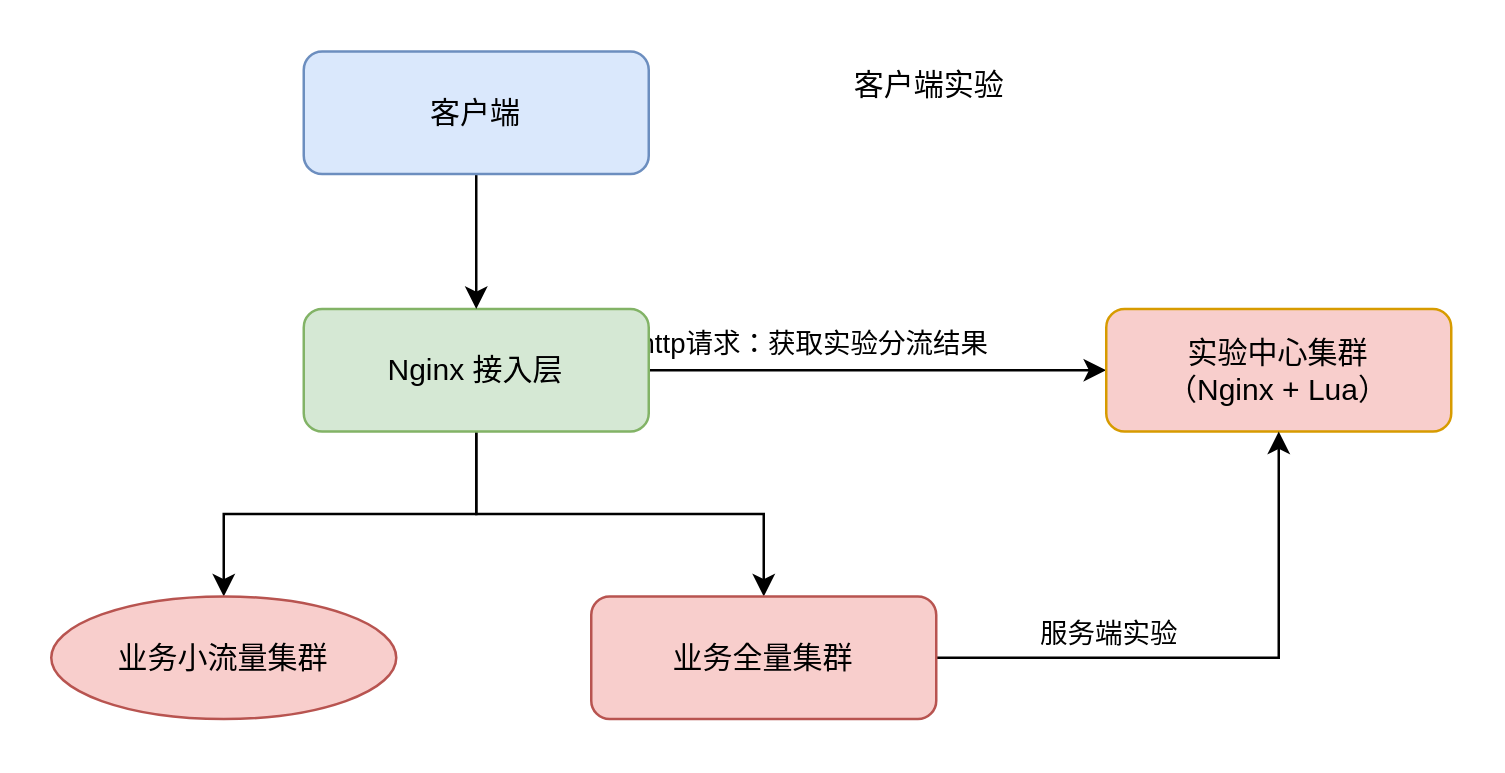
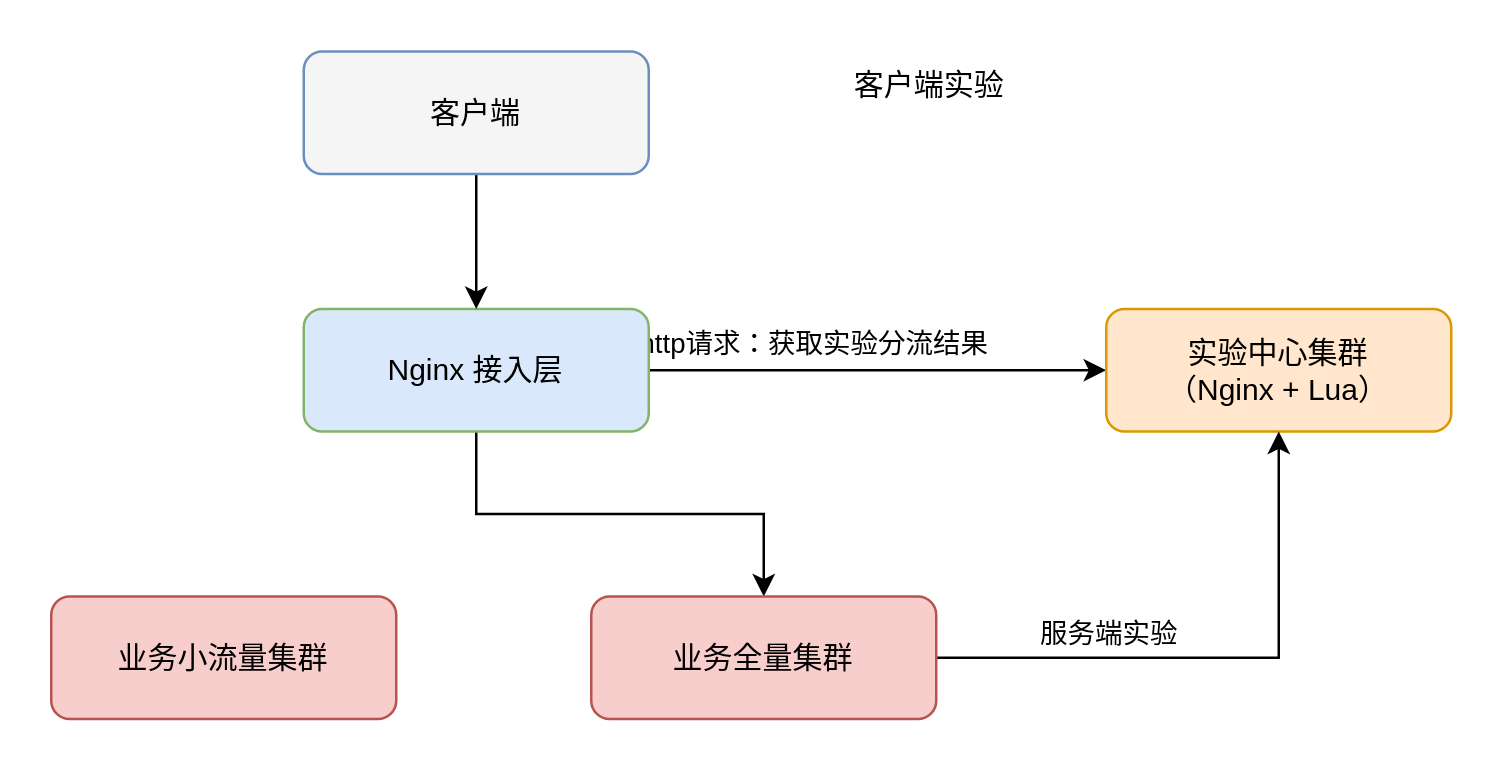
node "客户端": fillcolor #dae8fc -> #f5f5f5
node "Nginx 接入层": fillcolor #d5e8d4 -> #dae8fc
node "实验中心集群 （Nginx + Lua）": fillcolor #f8cecc -> #ffe6cc
edge "Nginx 接入层" -> "业务小流量集群": removed
node "业务小流量集群": shape ellipse -> rounded rectangle
